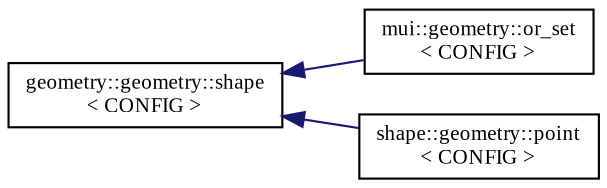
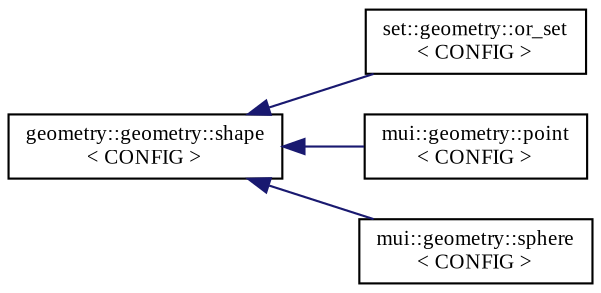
node "mui::geometry::or_set < CONFIG >": label "mui::geometry::or_set < CONFIG >" -> "set::geometry::or_set < CONFIG >"
node "shape::geometry::point < CONFIG >": label "shape::geometry::point < CONFIG >" -> "mui::geometry::point < CONFIG >"
node "mui::geometry::sphere < CONFIG >": added
